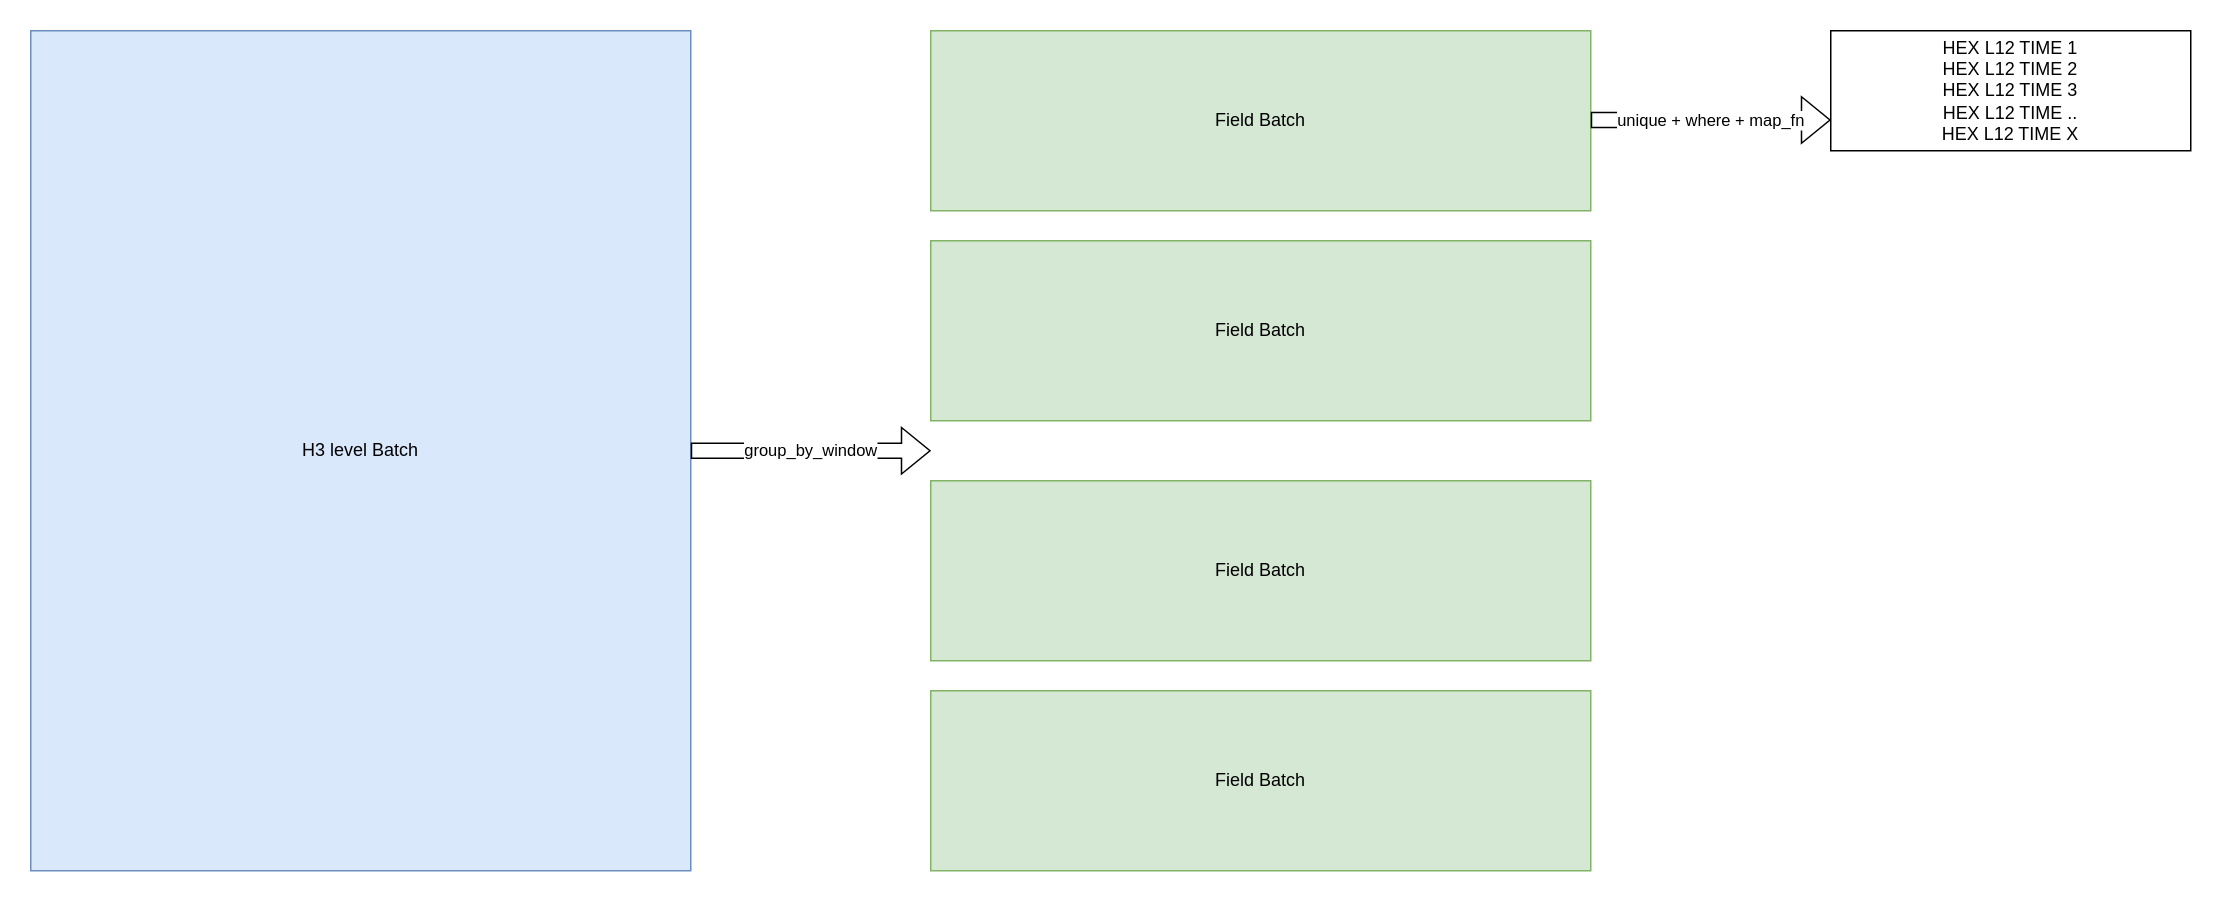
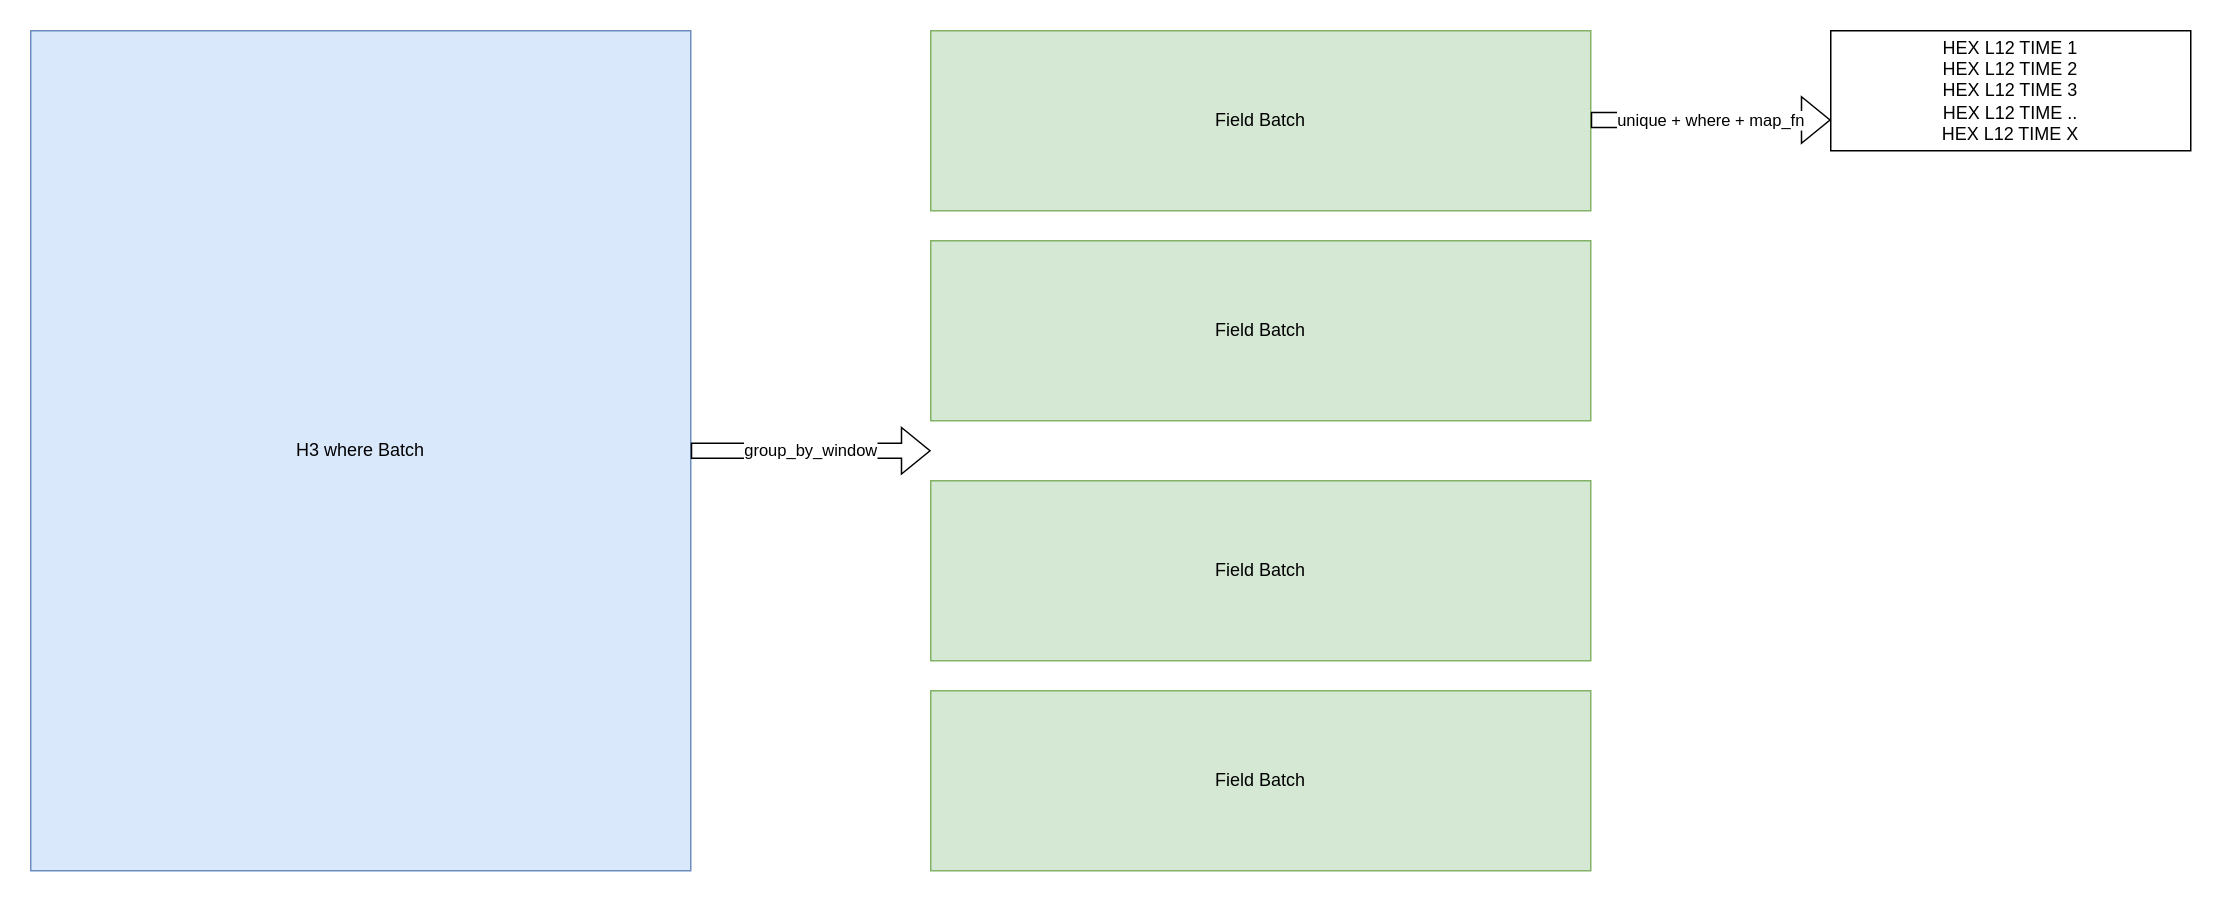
node "H3 level Batch": label "H3 level Batch" -> "H3 where Batch"
